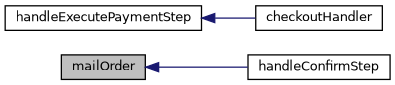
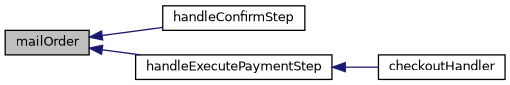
edge "handleExecutePaymentStep" -> "mailOrder": added
